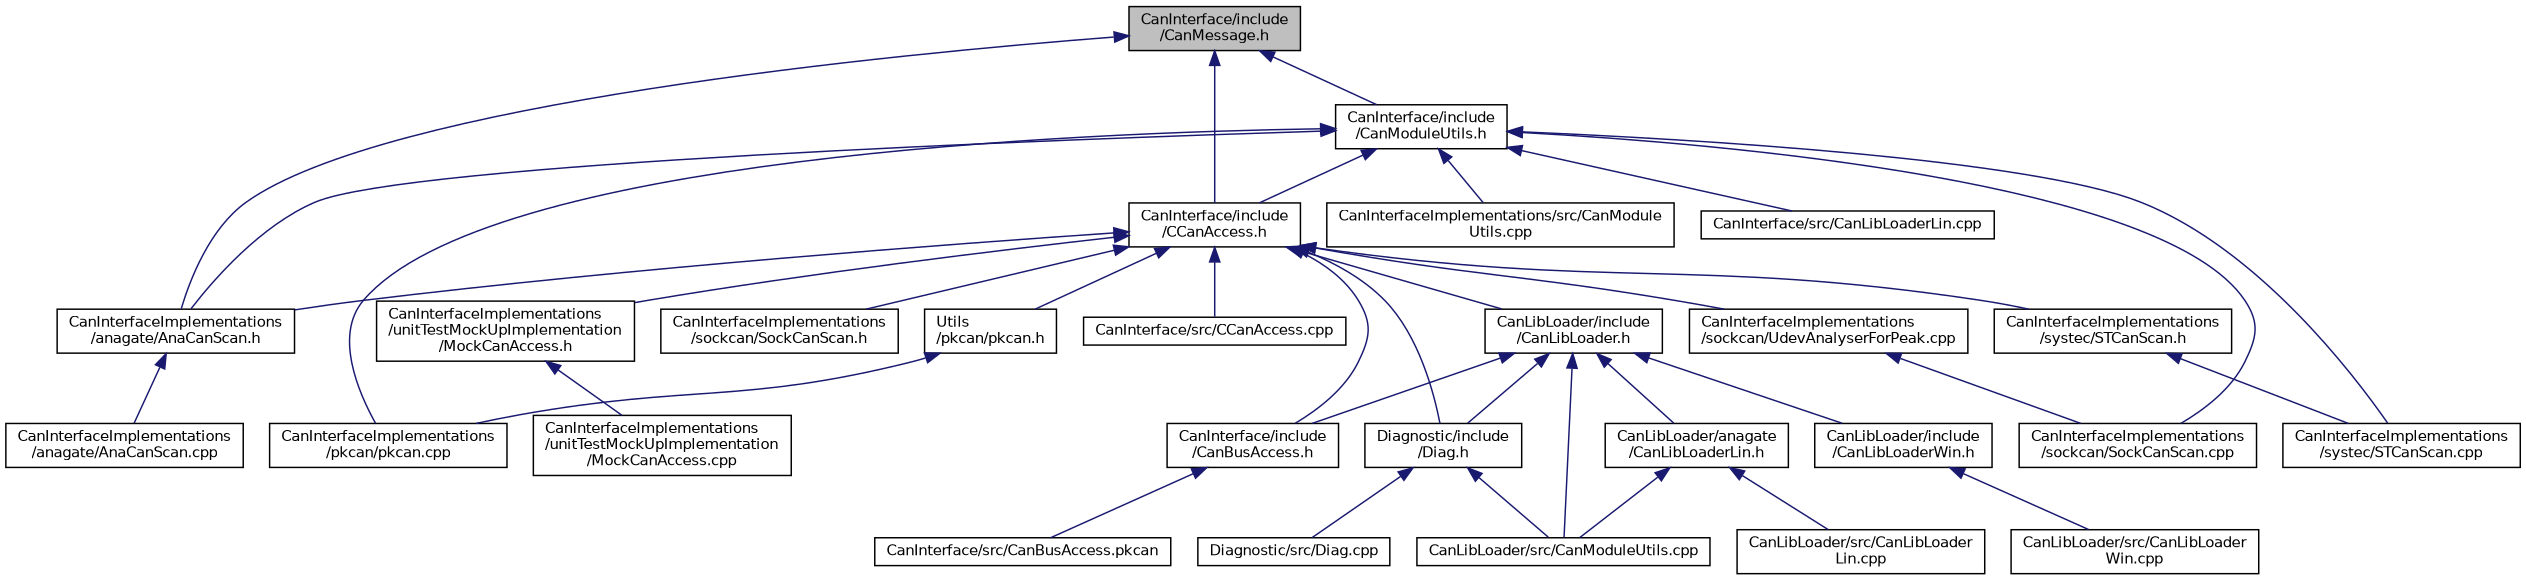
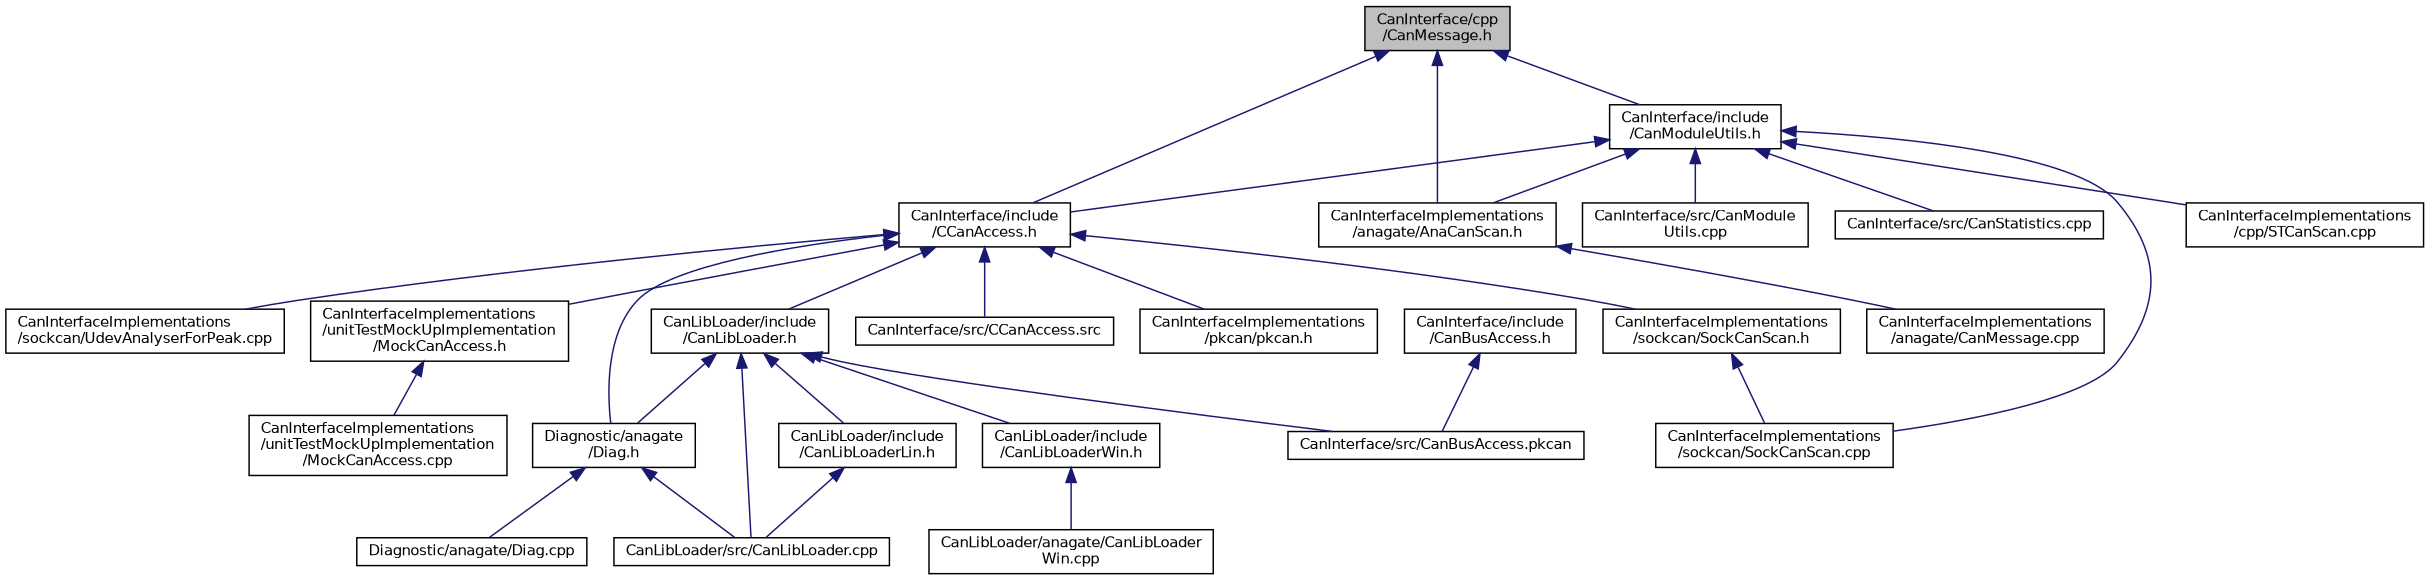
node "CanInterface/include /CanMessage.h": label "CanInterface/include /CanMessage.h" -> "CanInterface/cpp /CanMessage.h"
node "CanInterfaceImplementations/src/CanModule Utils.cpp": label "CanInterfaceImplementations/src/CanModule Utils.cpp" -> "CanInterface/src/CanModule Utils.cpp"
node "CanInterface/src/CanLibLoaderLin.cpp": label "CanInterface/src/CanLibLoaderLin.cpp" -> "CanInterface/src/CanStatistics.cpp"
edge "CanInterfaceImplementations /anagate/AnaCanScan.h" -> "CanInterface/include /CCanAccess.h": removed
node "Utils /pkcan/pkcan.h": label "Utils /pkcan/pkcan.h" -> "CanInterfaceImplementations /pkcan/pkcan.h"
node "CanInterface/src/CCanAccess.cpp": label "CanInterface/src/CCanAccess.cpp" -> "CanInterface/src/CCanAccess.src"
node "CanInterfaceImplementations /systec/STCanScan.h": removed
edge "CanInterface/include /CanBusAccess.h" -> "CanInterface/include /CCanAccess.h": removed
edge "CanInterface/include /CanBusAccess.h" -> "CanLibLoader/include /CanLibLoader.h": now "CanInterface/src/CanBusAccess.pkcan" -> "CanLibLoader/include /CanLibLoader.h"
edge "CanInterfaceImplementations /sockcan/SockCanScan.cpp" -> "CanInterfaceImplementations /sockcan/UdevAnalyserForPeak.cpp": now "CanInterfaceImplementations /sockcan/SockCanScan.cpp" -> "CanInterfaceImplementations /sockcan/SockCanScan.h"
node "CanInterfaceImplementations /anagate/AnaCanScan.cpp": label "CanInterfaceImplementations /anagate/AnaCanScan.cpp" -> "CanInterfaceImplementations /anagate/CanMessage.cpp"
node "CanInterfaceImplementations /pkcan/pkcan.cpp": removed
node "Diagnostic/include /Diag.h": label "Diagnostic/include /Diag.h" -> "Diagnostic/anagate /Diag.h"
node "CanLibLoader/anagate /CanLibLoaderLin.h": label "CanLibLoader/anagate /CanLibLoaderLin.h" -> "CanLibLoader/include /CanLibLoaderLin.h"
node "CanInterfaceImplementations /systec/STCanScan.cpp": label "CanInterfaceImplementations /systec/STCanScan.cpp" -> "CanInterfaceImplementations /cpp/STCanScan.cpp"
node "Diagnostic/src/Diag.cpp": label "Diagnostic/src/Diag.cpp" -> "Diagnostic/anagate/Diag.cpp"
node "CanLibLoader/src/CanModuleUtils.cpp": label "CanLibLoader/src/CanModuleUtils.cpp" -> "CanLibLoader/src/CanLibLoader.cpp"
node "CanLibLoader/src/CanLibLoader Lin.cpp": removed
node "CanLibLoader/src/CanLibLoader Win.cpp": label "CanLibLoader/src/CanLibLoader Win.cpp" -> "CanLibLoader/anagate/CanLibLoader Win.cpp"
